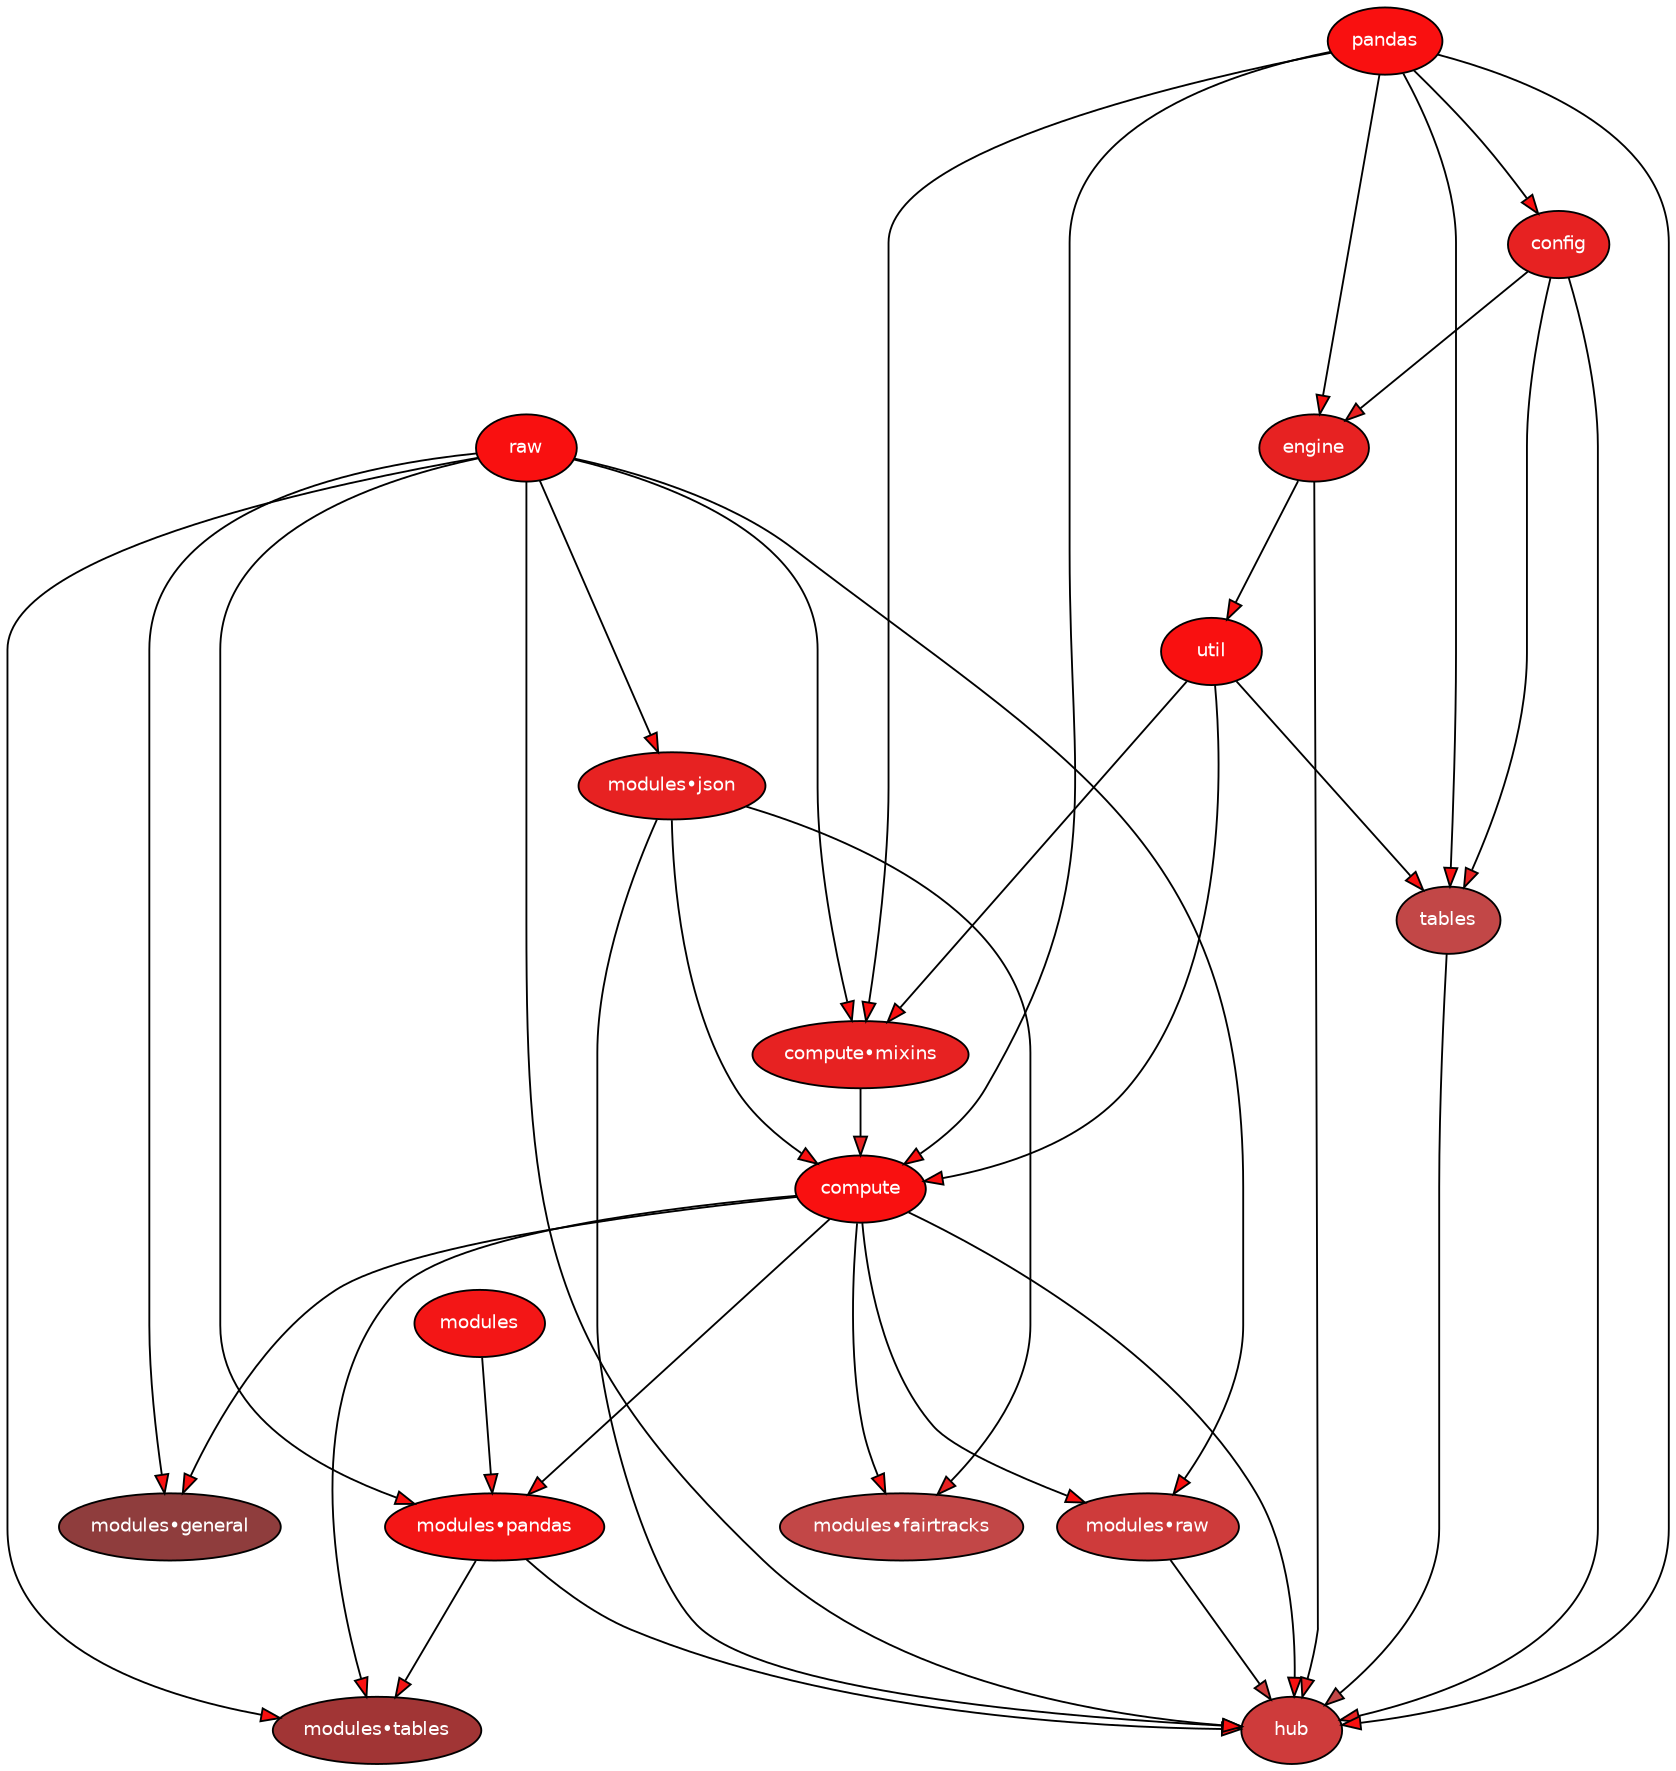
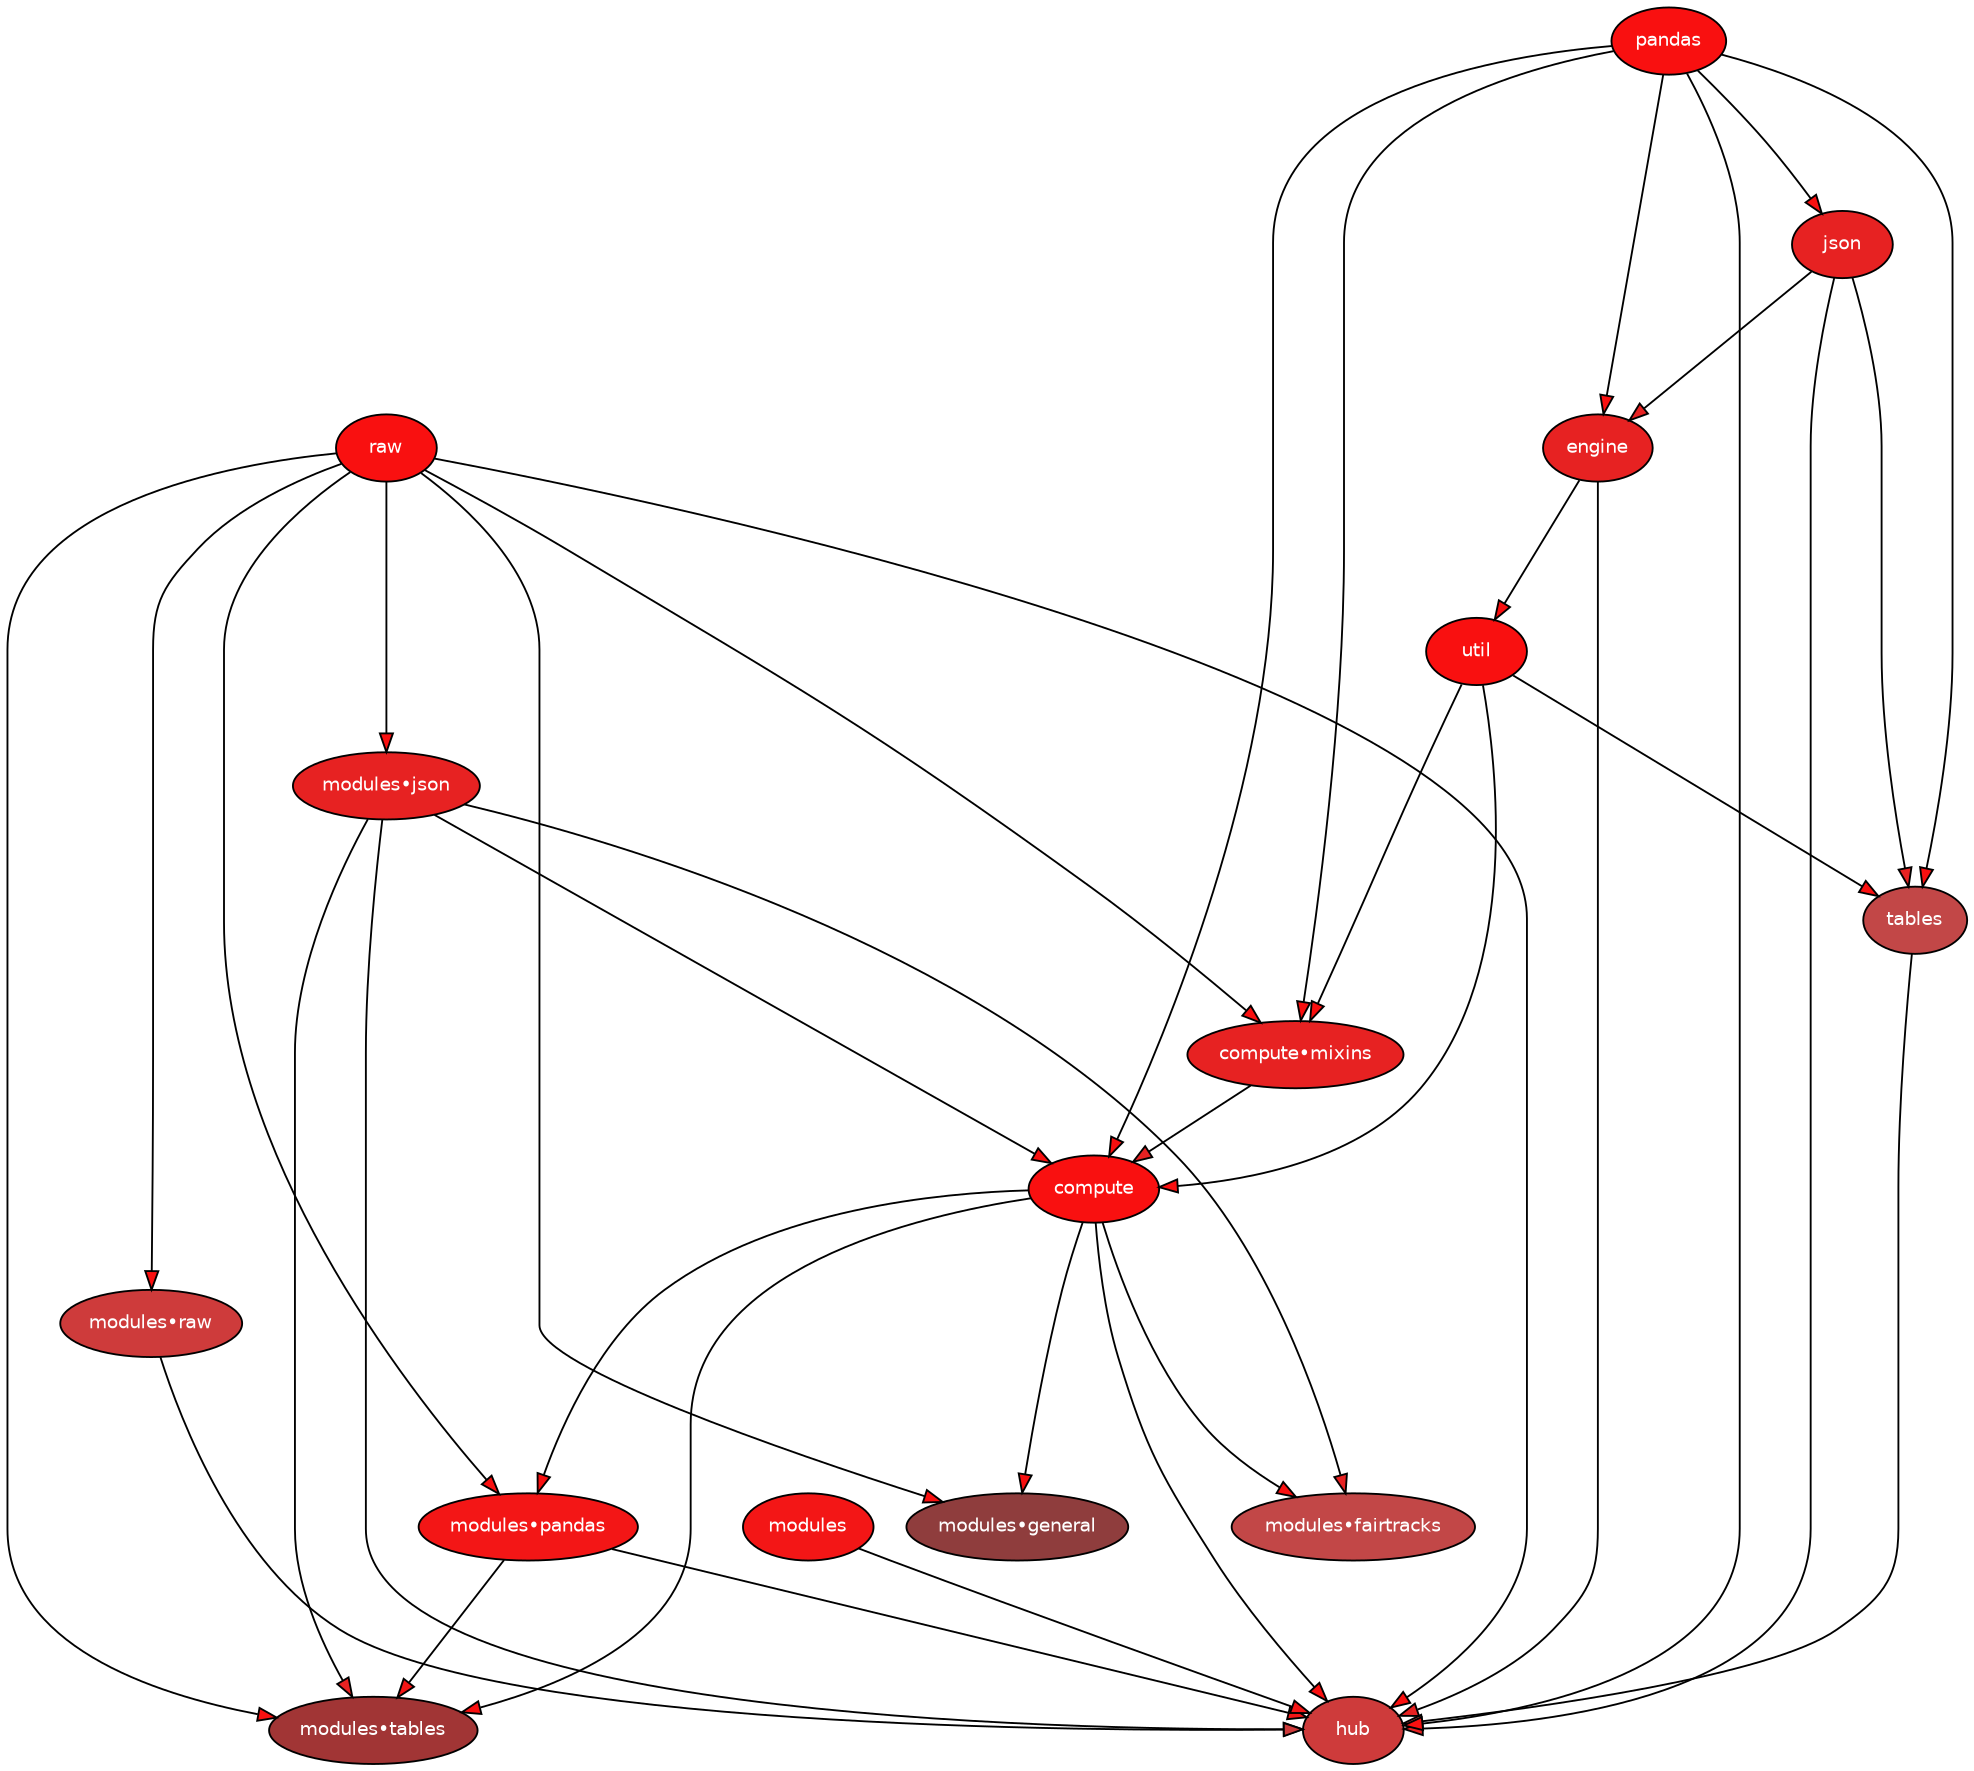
node "config": label "config" -> "json"
edge "modules•json" -> "modules•tables": added
edge "compute" -> "modules•raw": removed
edge "modules" -> "modules•pandas": now "modules" -> "hub"
